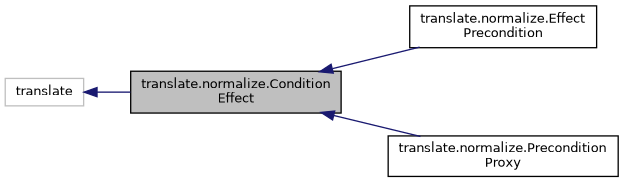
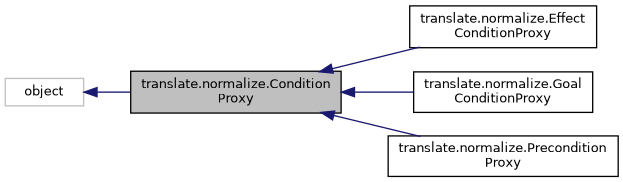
node "translate.normalize.Effect Precondition": label "translate.normalize.Effect Precondition" -> "translate.normalize.Effect ConditionProxy"
node "translate": label "translate" -> "object"
node "translate.normalize.Condition Effect": label "translate.normalize.Condition Effect" -> "translate.normalize.Condition Proxy"
node "translate.normalize.Goal ConditionProxy": added
